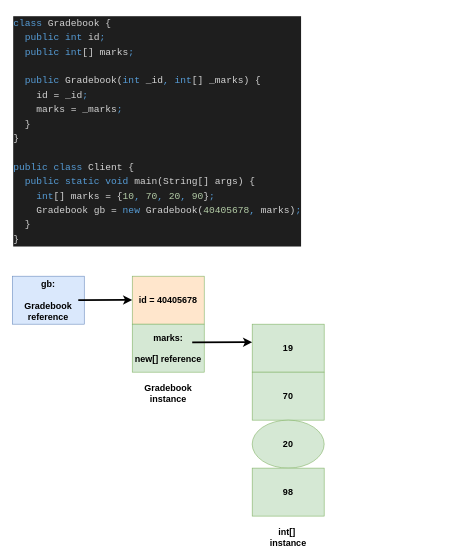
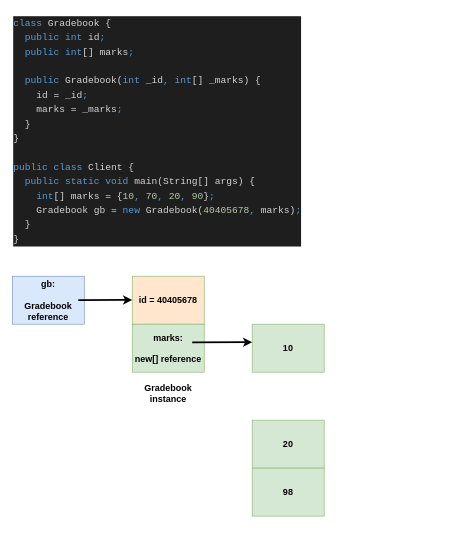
node "19": label "19" -> "10"
node "70": removed
node "20": shape ellipse -> rectangle
node "int[] instance": removed
